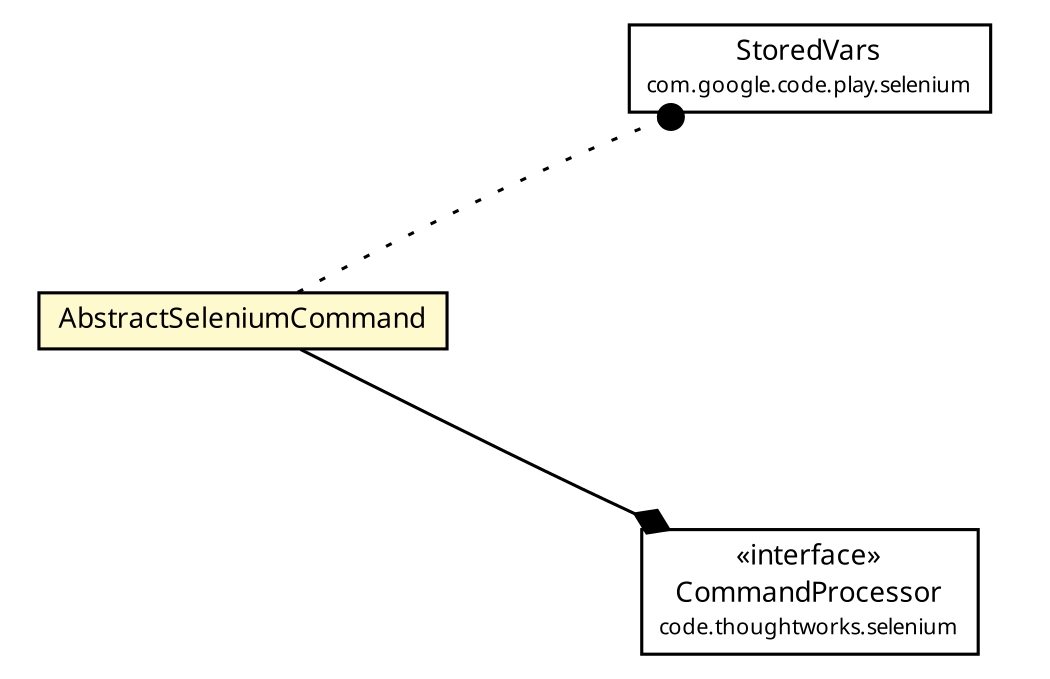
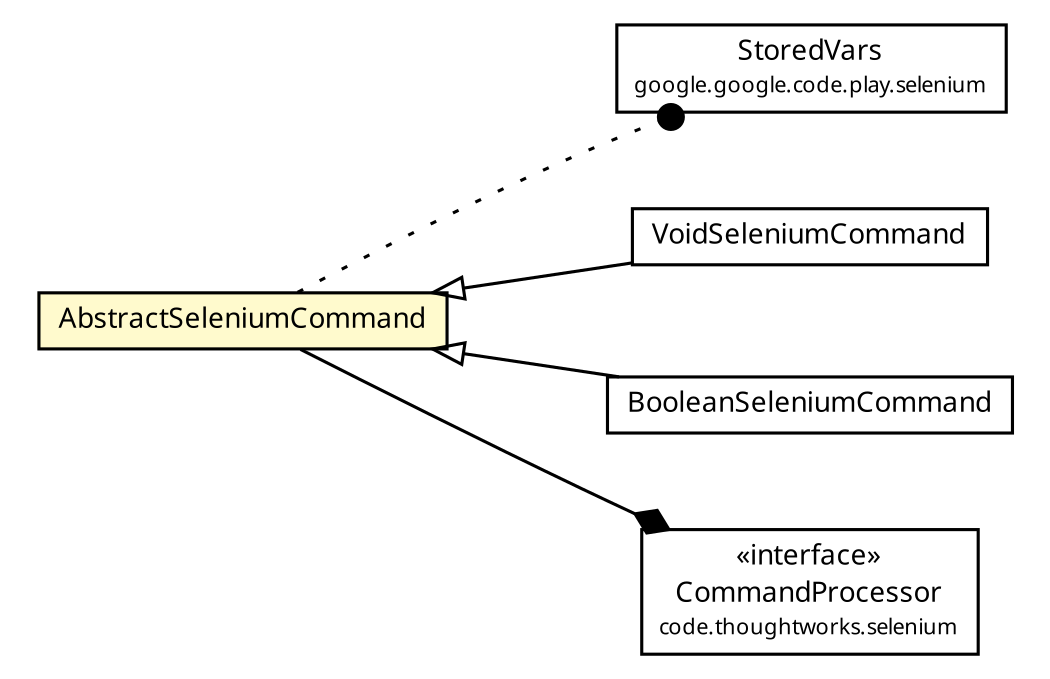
node "StoredVars": text "com.google.code.play.selenium" -> "google.google.code.play.selenium"
node "VoidSeleniumCommand": added
node "BooleanSeleniumCommand": added
